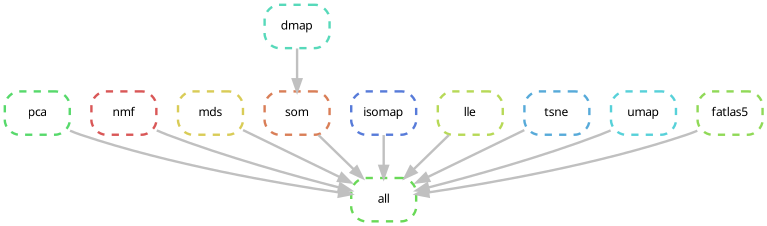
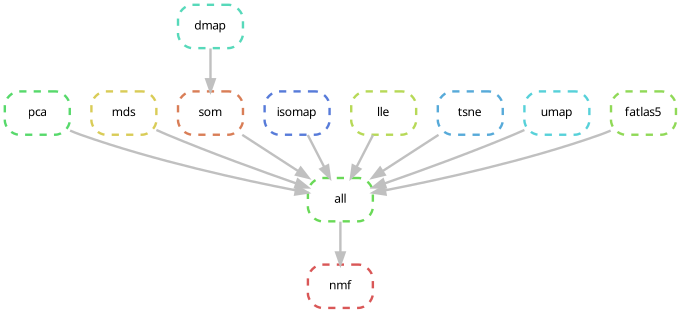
edge "nmf" -> "all": reversed
